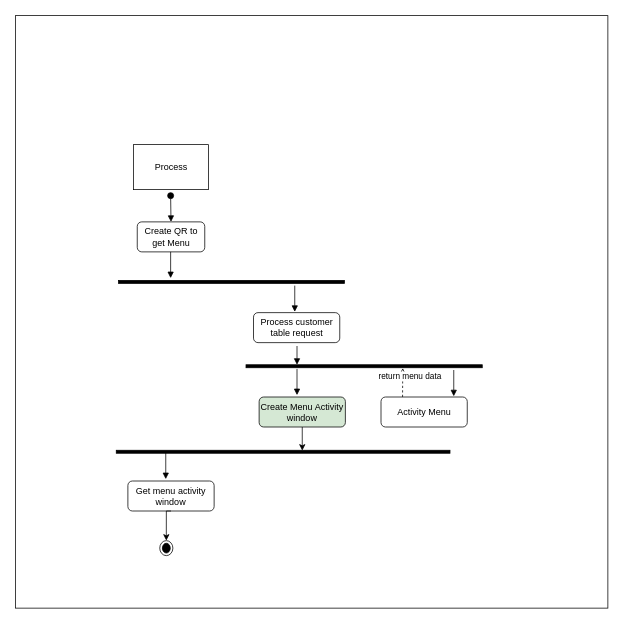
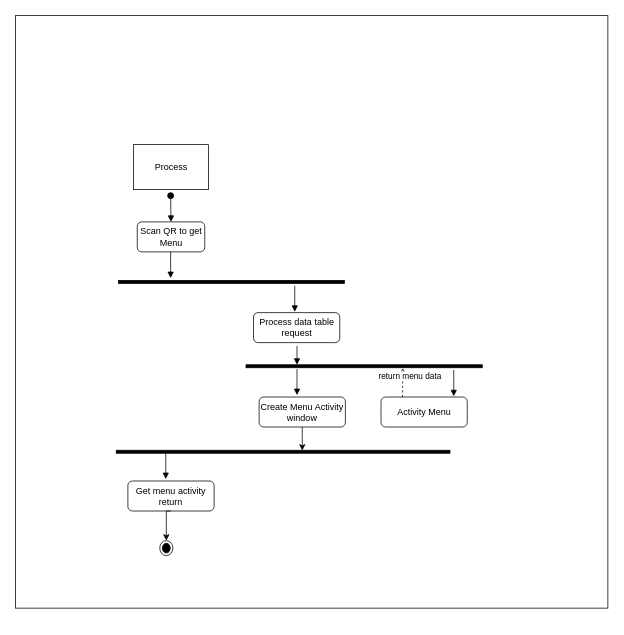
node "Create QR to get Menu": label "Create QR to get Menu" -> "Scan QR to get Menu"
node "Process customer table request": label "Process customer table request" -> "Process data table request"
node "Create Menu Activity window": fillcolor #d5e8d4 -> #ffffff
node "Get menu activity window": label "Get menu activity window" -> "Get menu activity return"
